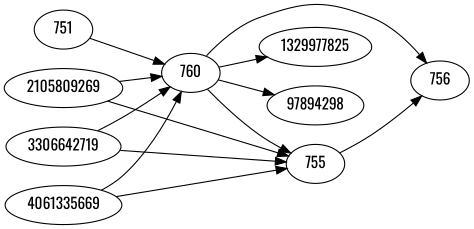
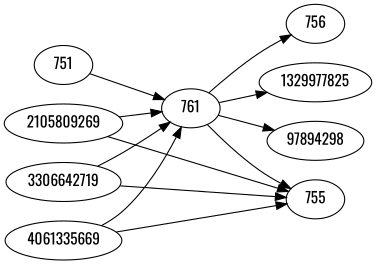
node "760": label "760" -> "761"
edge "755" -> "756": removed
